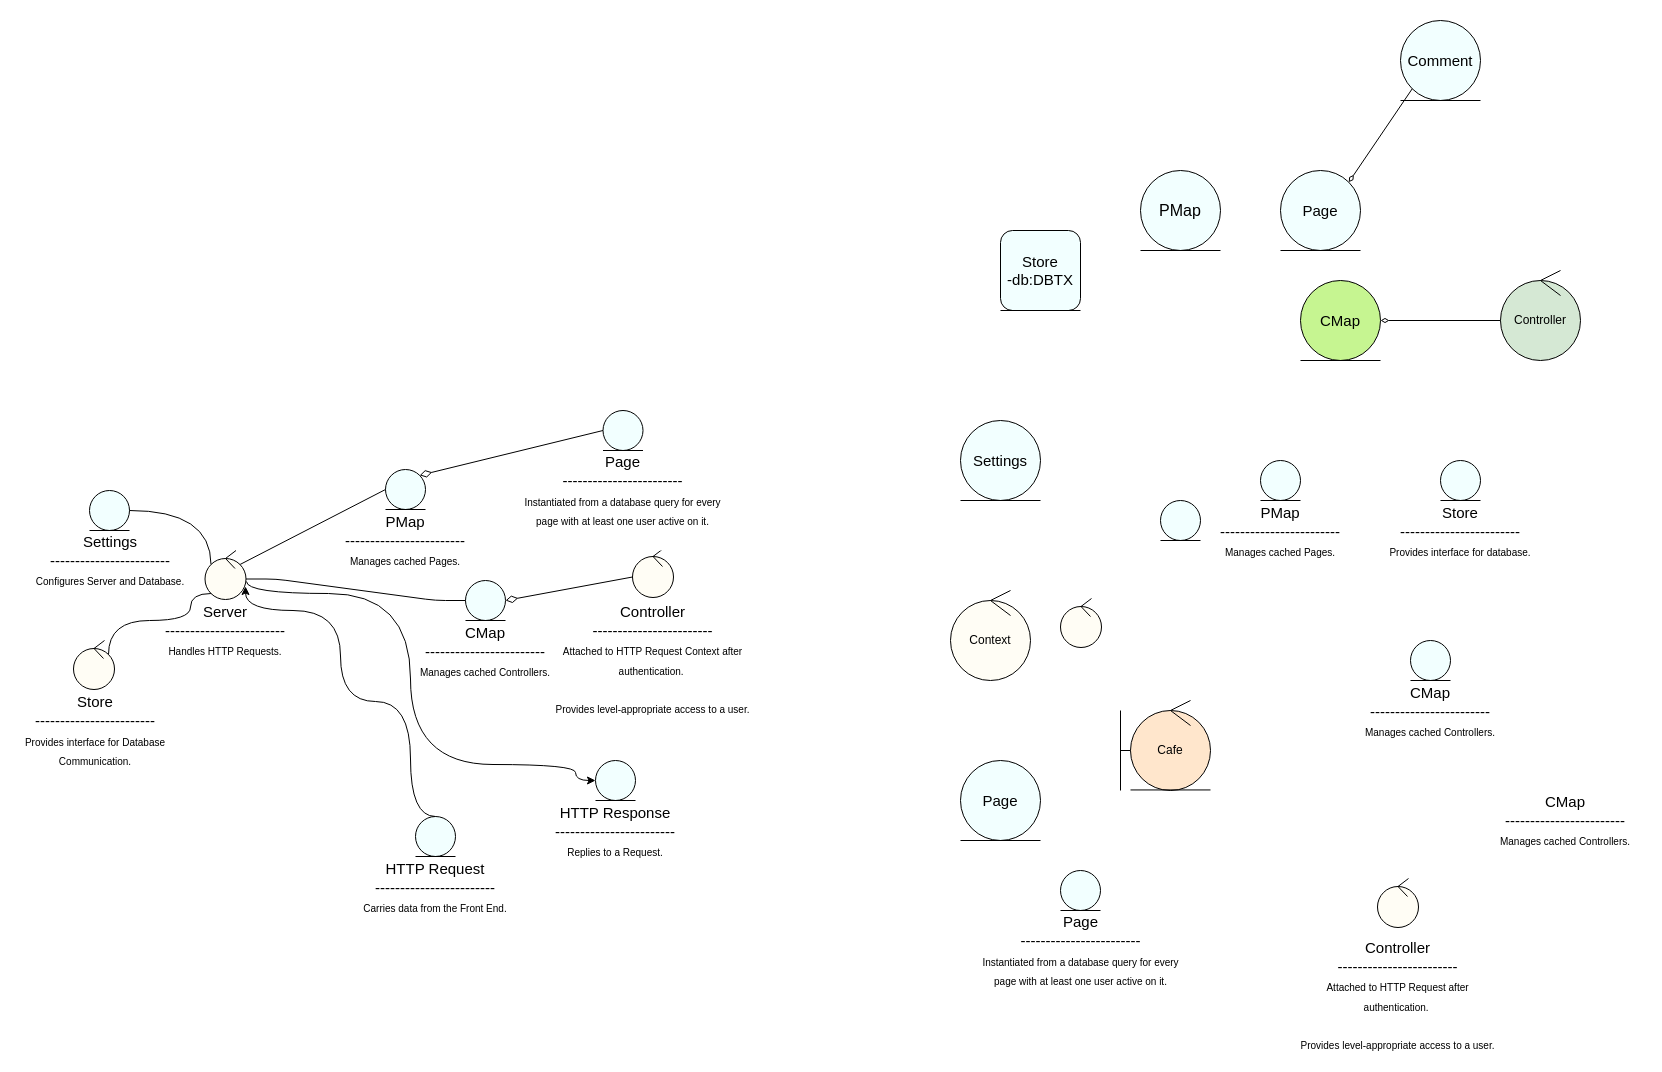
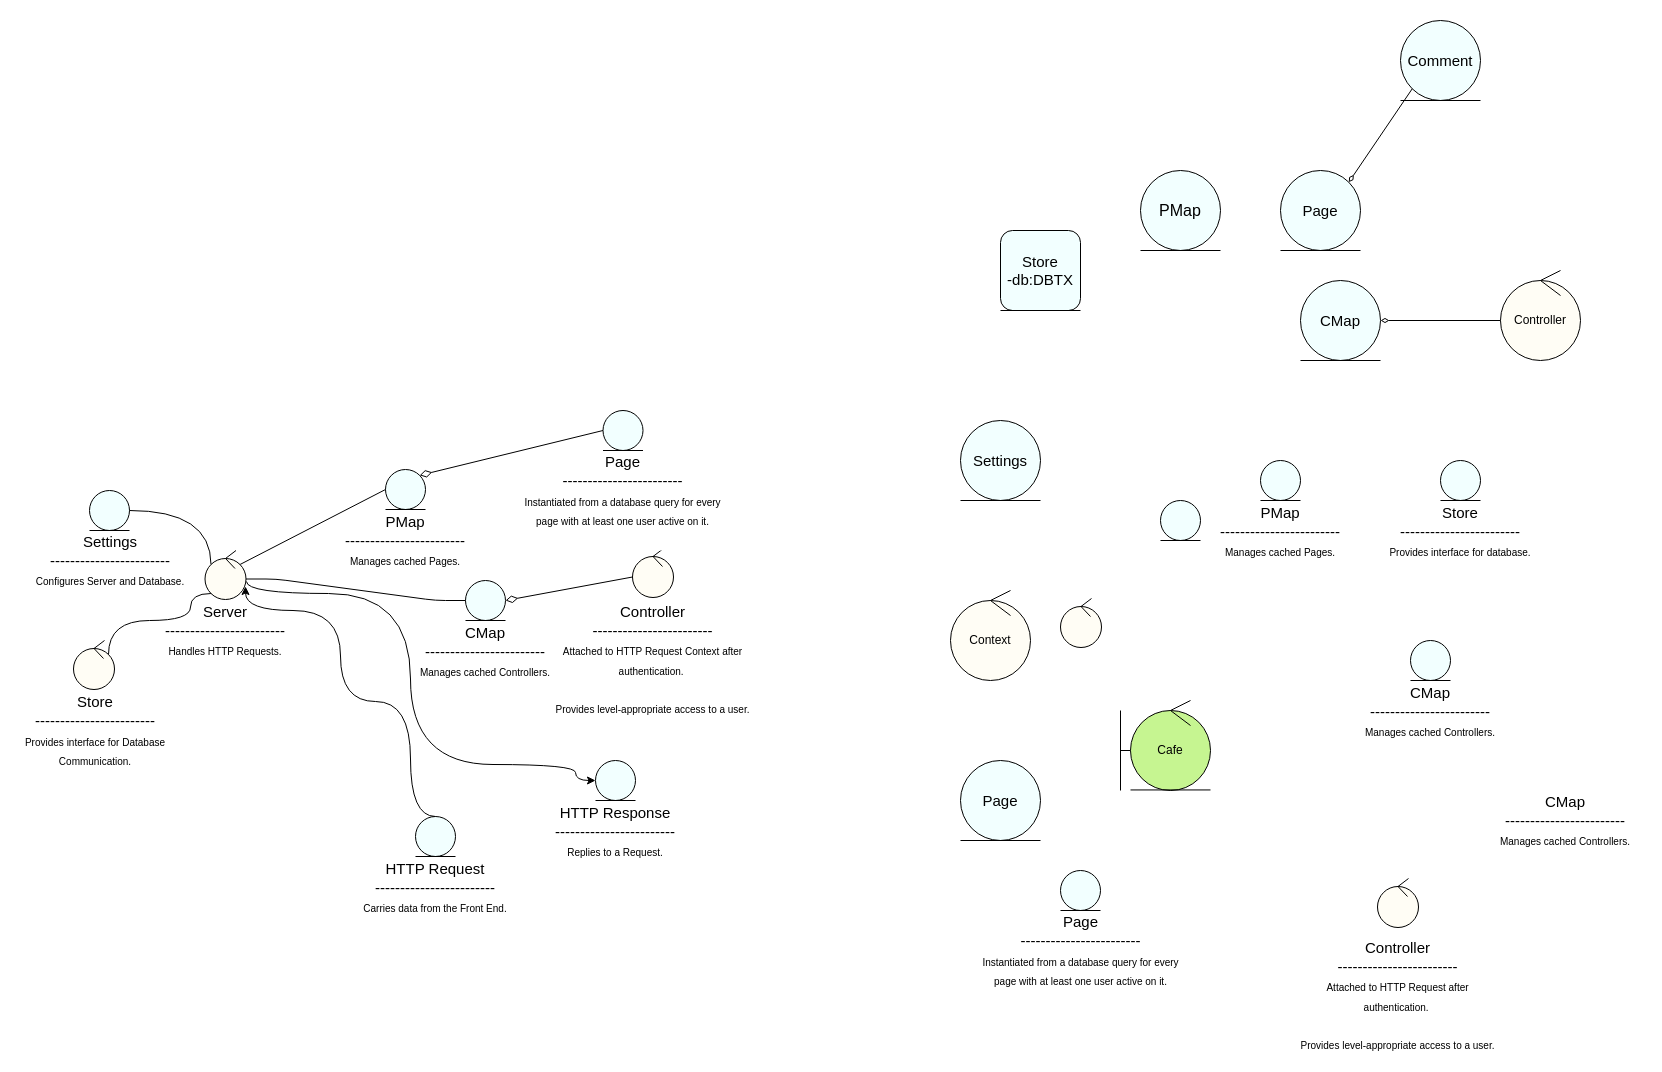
node "CMap": fillcolor #c6f591 -> #f2ffff
node "Controller": fillcolor #d5e8d4 -> #fffdf5
node "Cafe": fillcolor #ffe6cc -> #c6f591
